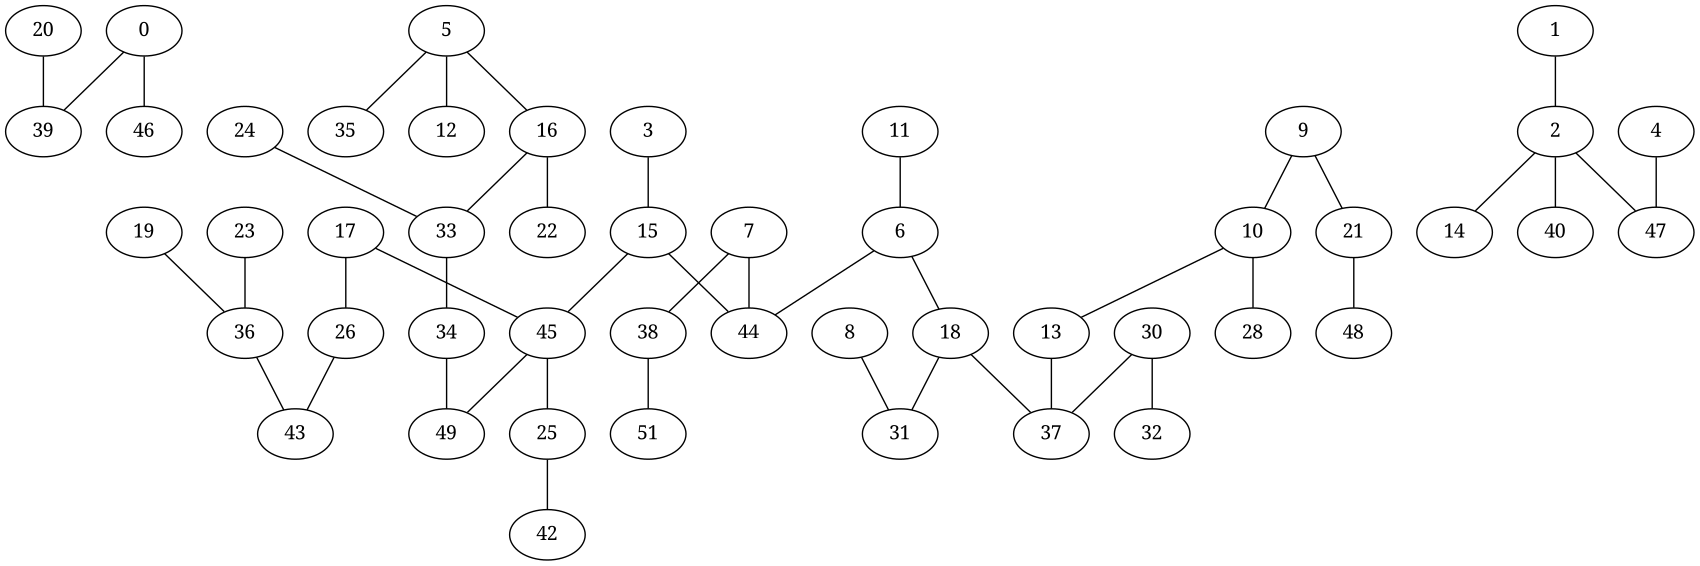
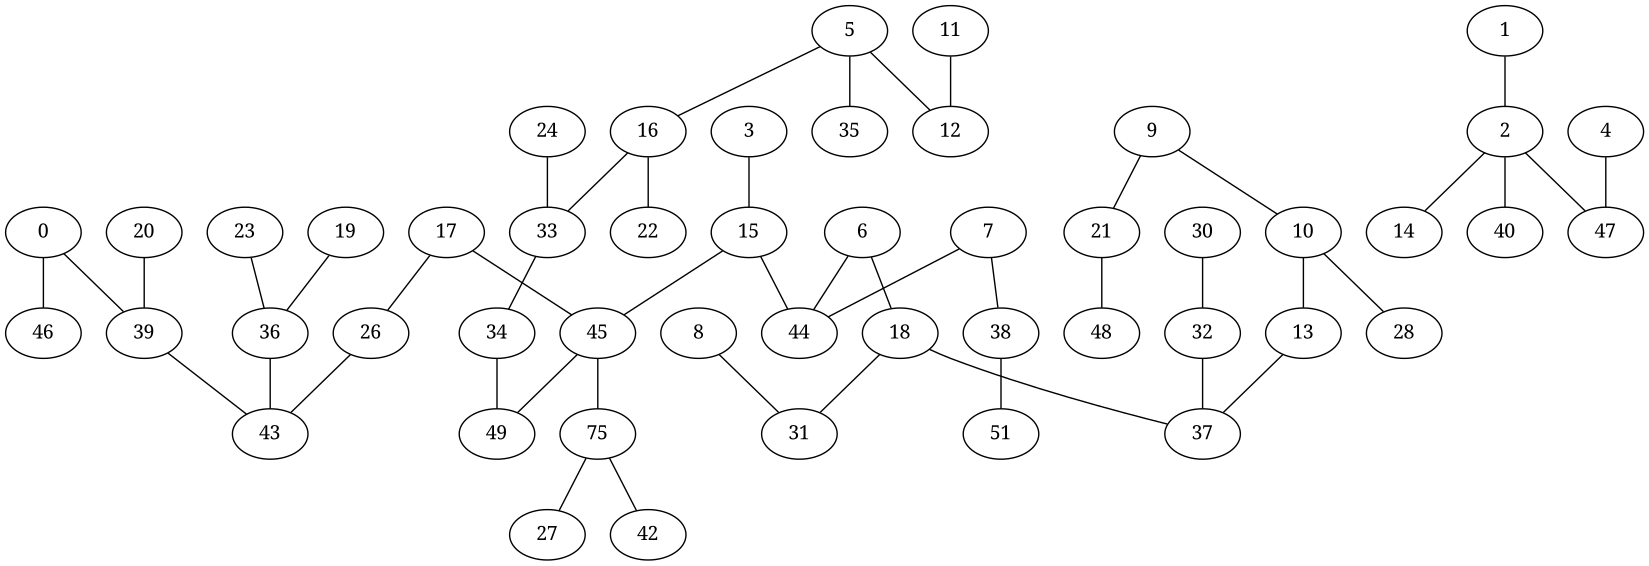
edge "11" -- "6": now "11" -- "12"
edge "30" -- "37": now "32" -- "37"
edge "39" -- "43": added
node "25": label "25" -> "75"
node "27": added
